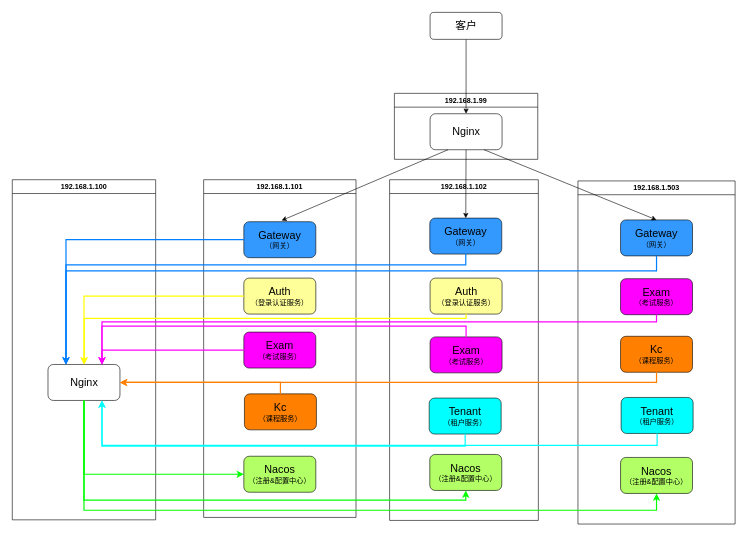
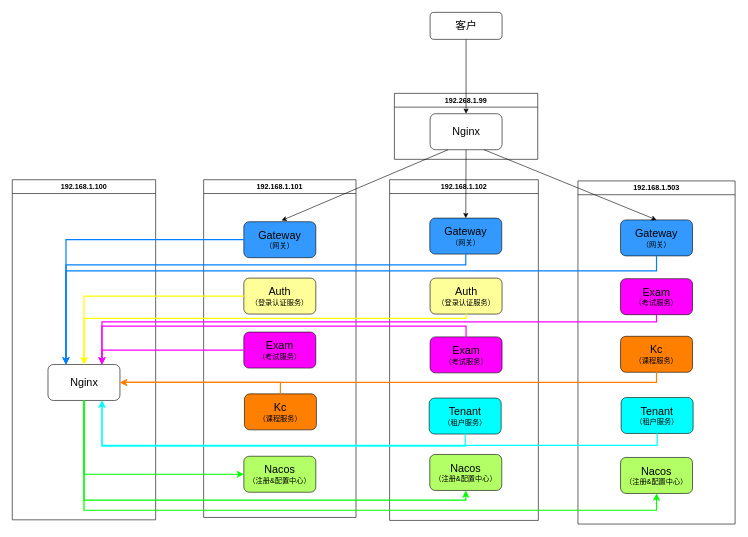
node "192.168.1.99": label "192.168.1.99" -> "192.268.1.99"
